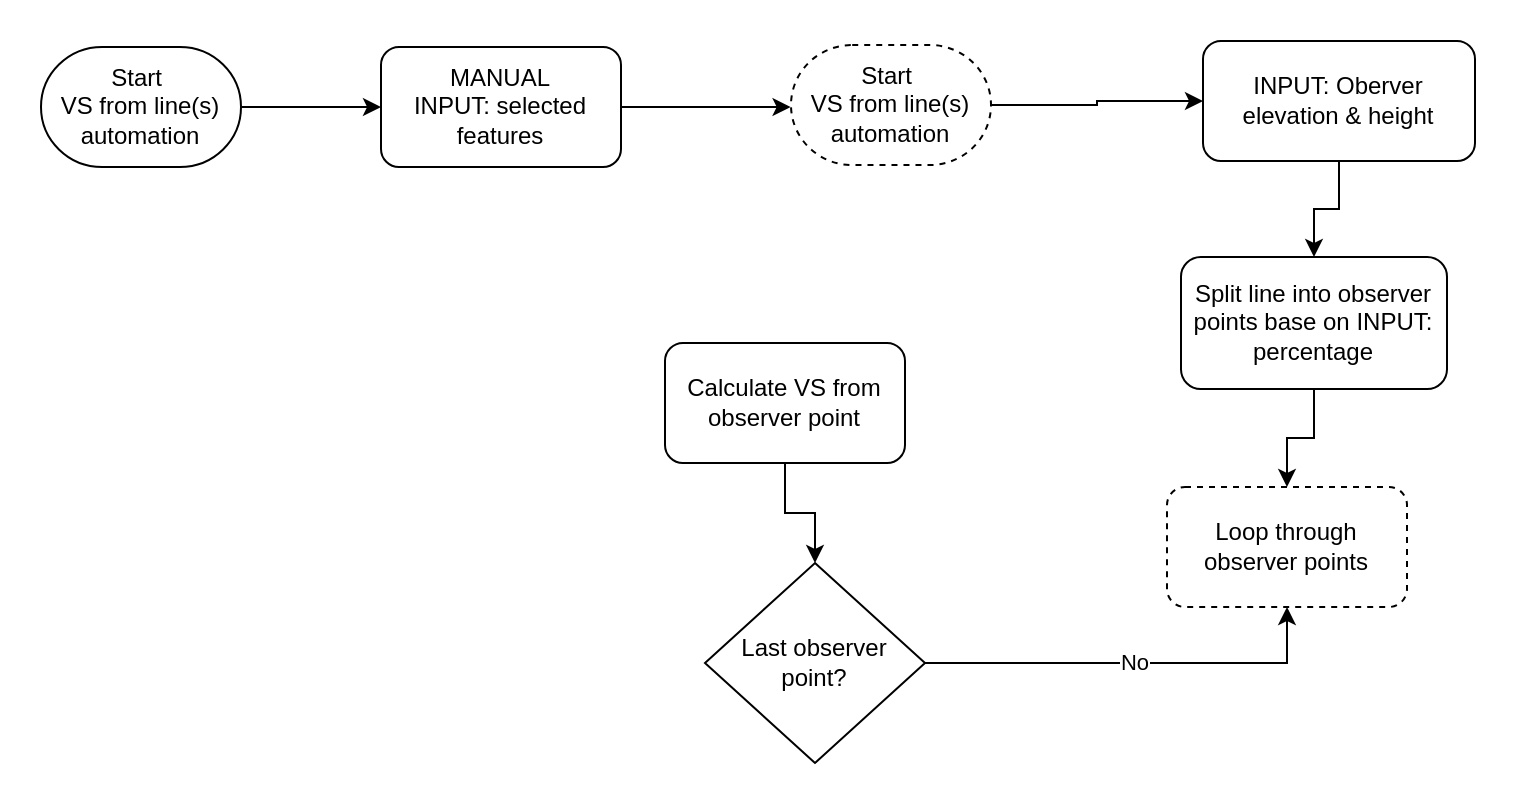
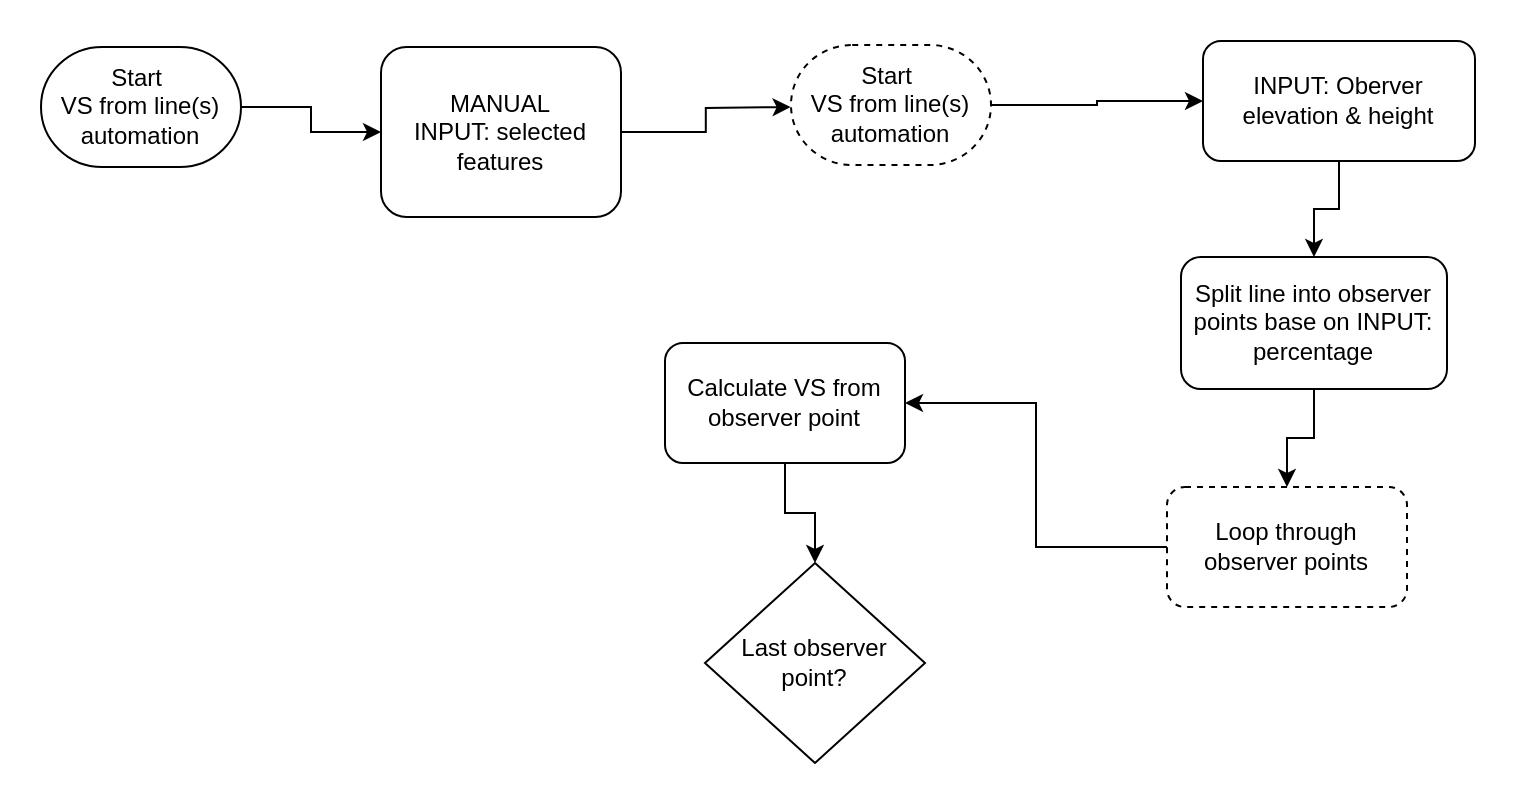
node "MANUAL INPUT: selected features": size 240x120 -> 240x170
edge "Loop through observer points" -> "Calculate VS from observer point": added
edge "Last observer point?" -> "Loop through observer points": removed, label "No"
